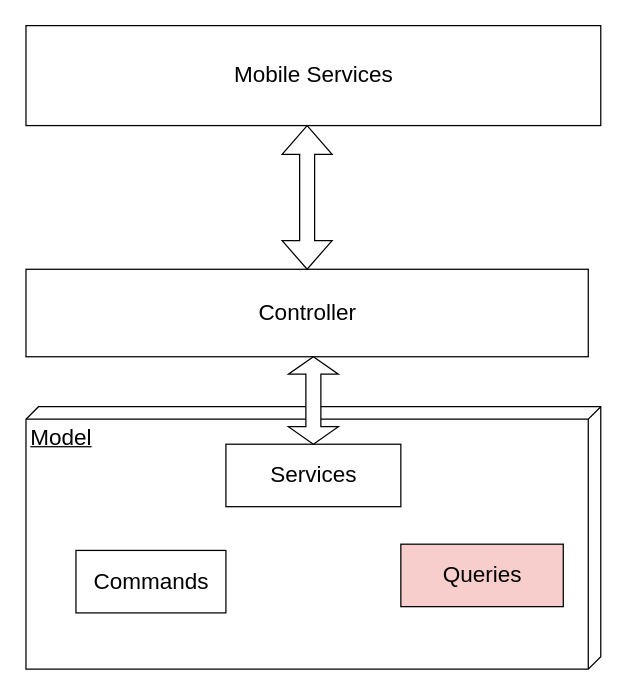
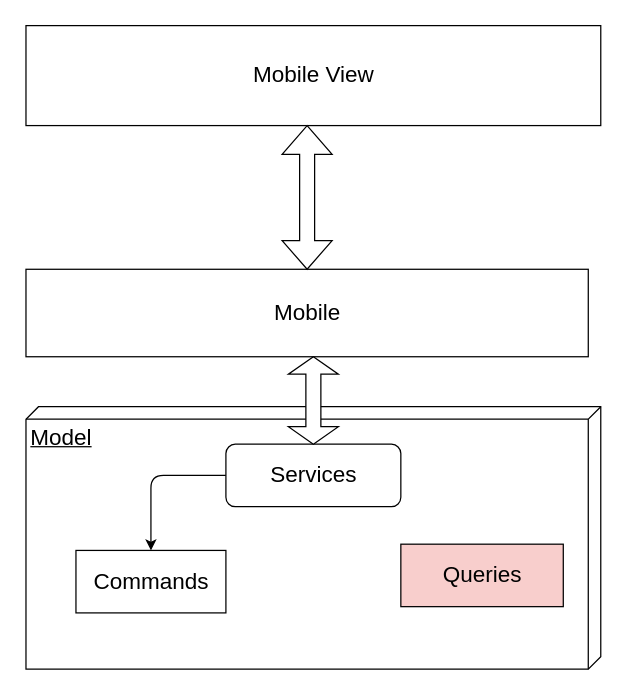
node "Mobile Services": label "Mobile Services" -> "Mobile View"
node "Controller": label "Controller" -> "Mobile"
edge "Services" -> "Commands": added
node "Services": shape rectangle -> rounded rectangle
